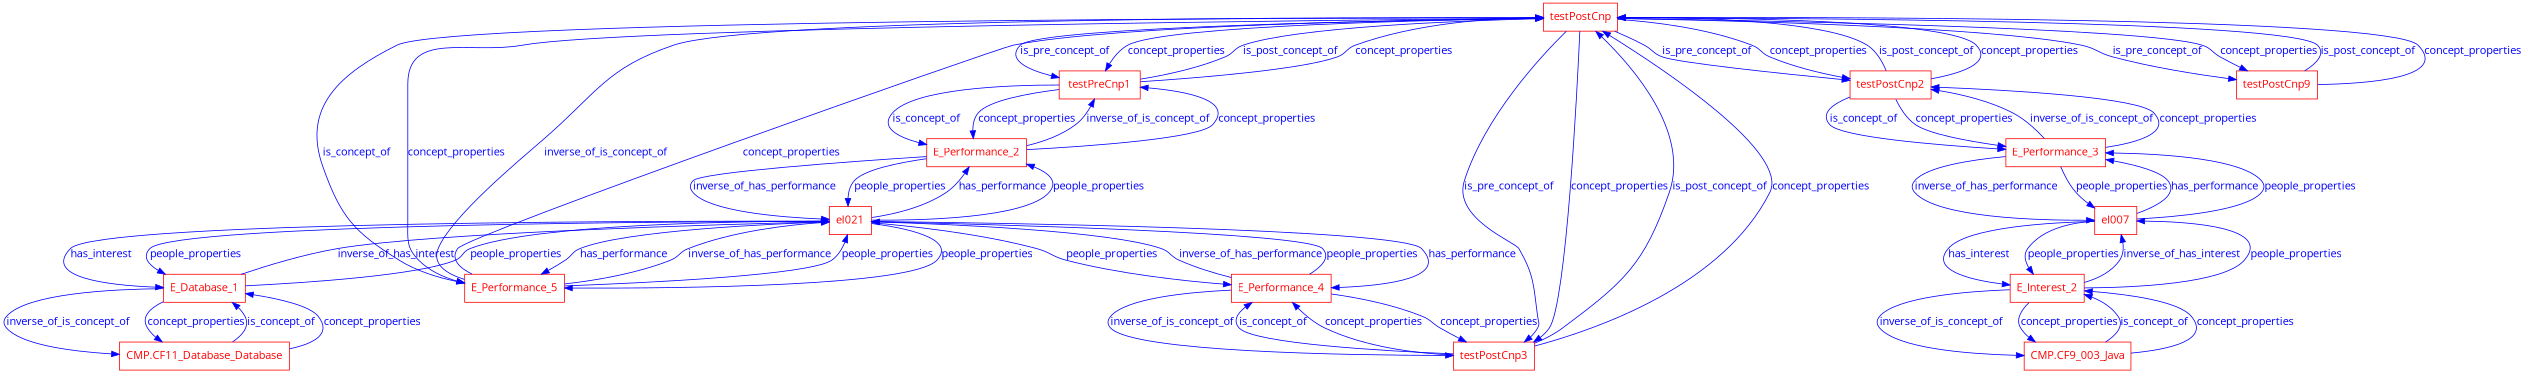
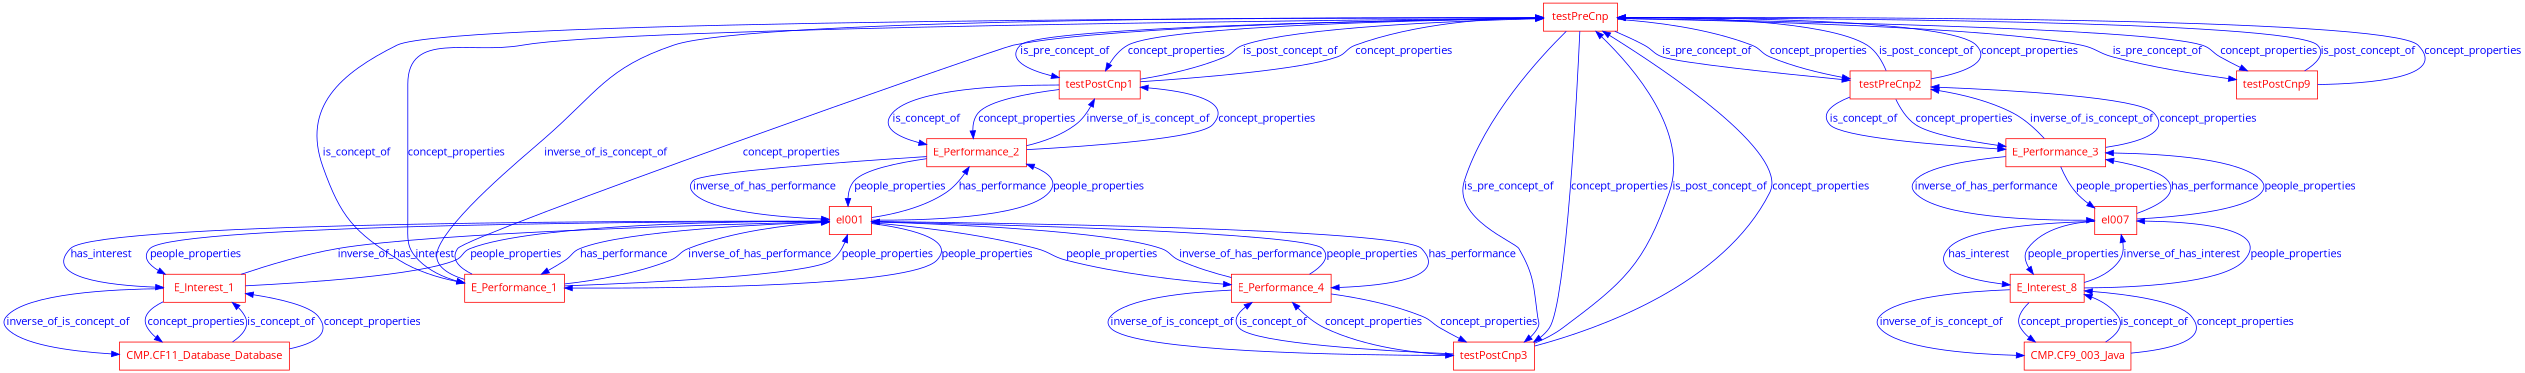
node "testPostCnp": label "testPostCnp" -> "testPreCnp"
node "testPreCnp1": label "testPreCnp1" -> "testPostCnp1"
node "testPostCnp2": label "testPostCnp2" -> "testPreCnp2"
node "el021": label "el021" -> "el001"
node "E_Database_1": label "E_Database_1" -> "E_Interest_1"
node "E_Performance_5": label "E_Performance_5" -> "E_Performance_1"
node "E_Interest_2": label "E_Interest_2" -> "E_Interest_8"
